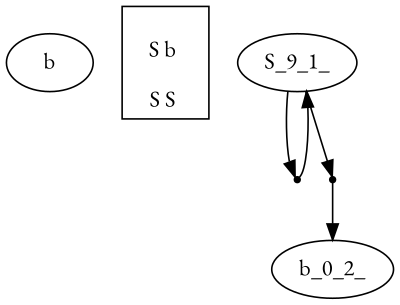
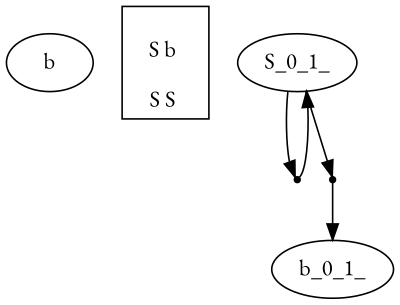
node "S_9_1_": label "S_9_1_" -> "S_0_1_"
node "b_0_2_": label "b_0_2_" -> "b_0_1_"
